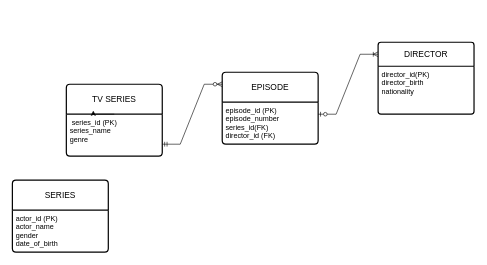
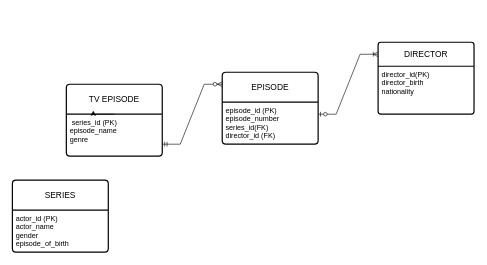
node "TV SERIES": label "TV SERIES" -> "TV EPISODE"
node "series_id (PK) series_name genre": label "series_id (PK) series_name genre" -> "series_id (PK) episode_name genre"
node "actor_id (PK) actor_name gender date_of_birth": label "actor_id (PK) actor_name gender date_of_birth" -> "actor_id (PK) actor_name gender episode_of_birth"
